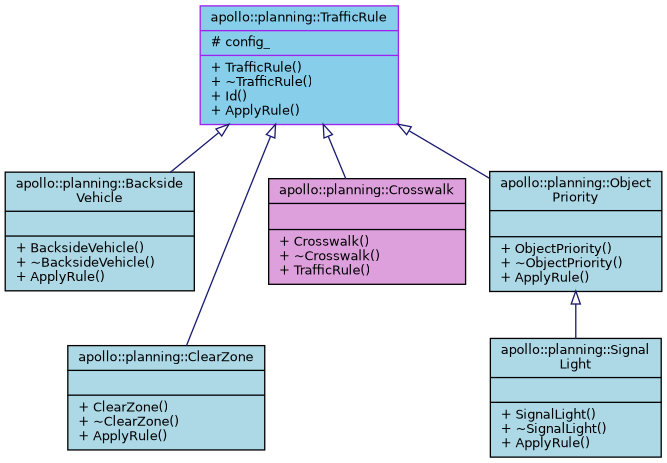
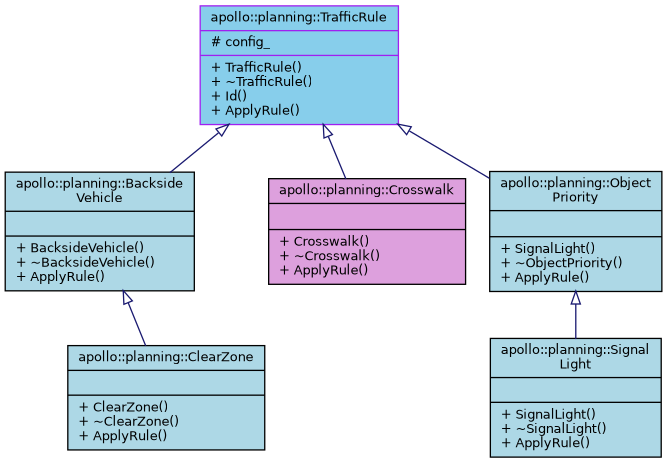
edge "apollo::planning::ClearZone" -> "apollo::planning::TrafficRule": now "apollo::planning::ClearZone" -> "apollo::planning::Backside"
node "apollo::planning::Object": text "+ ObjectPriority()" -> "+ SignalLight()"
node "apollo::planning::Crosswalk": text "+ TrafficRule()" -> "+ ApplyRule()"
